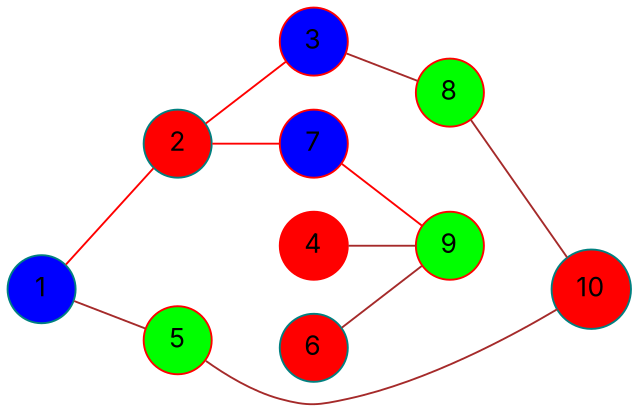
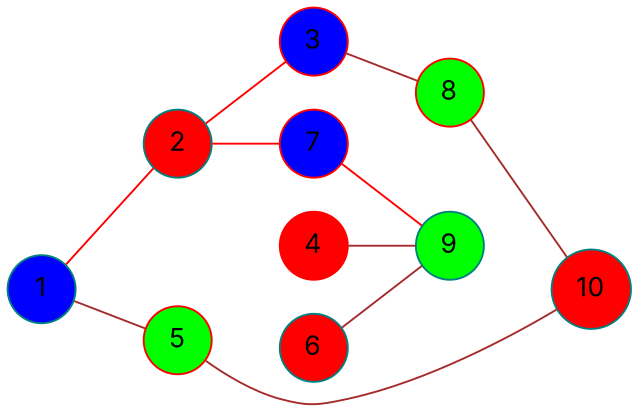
node "9": color red -> teal
